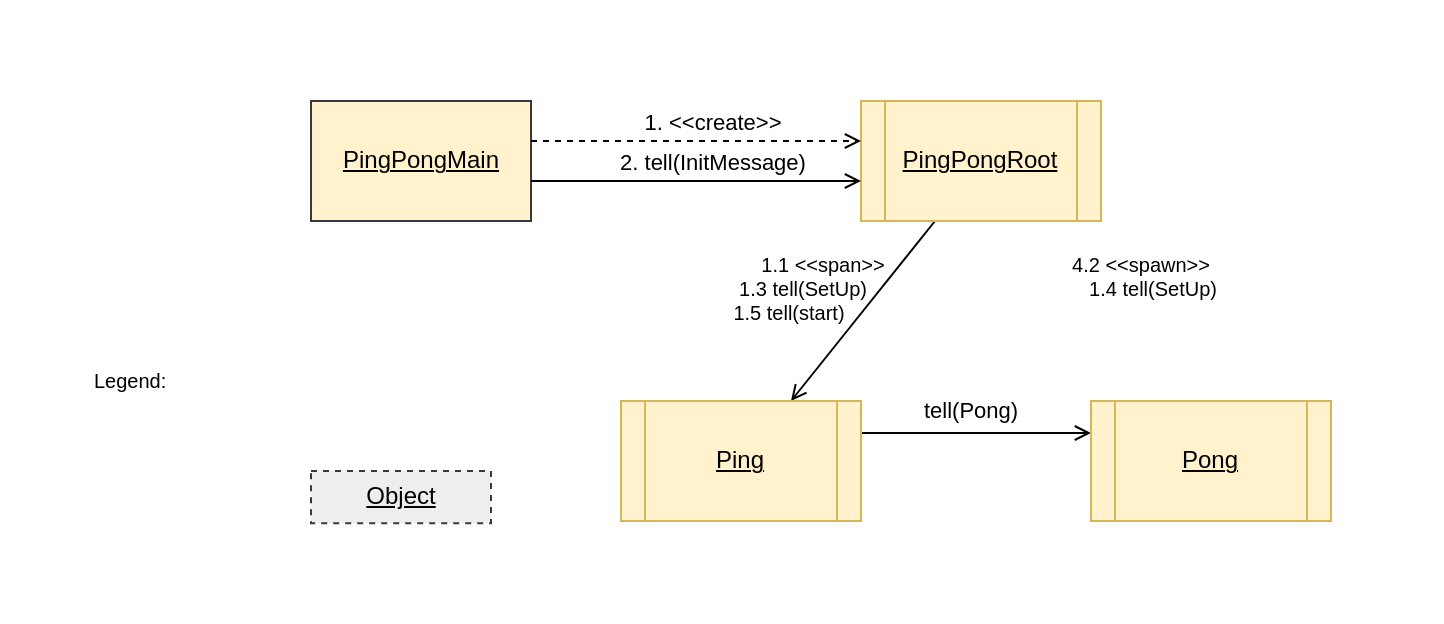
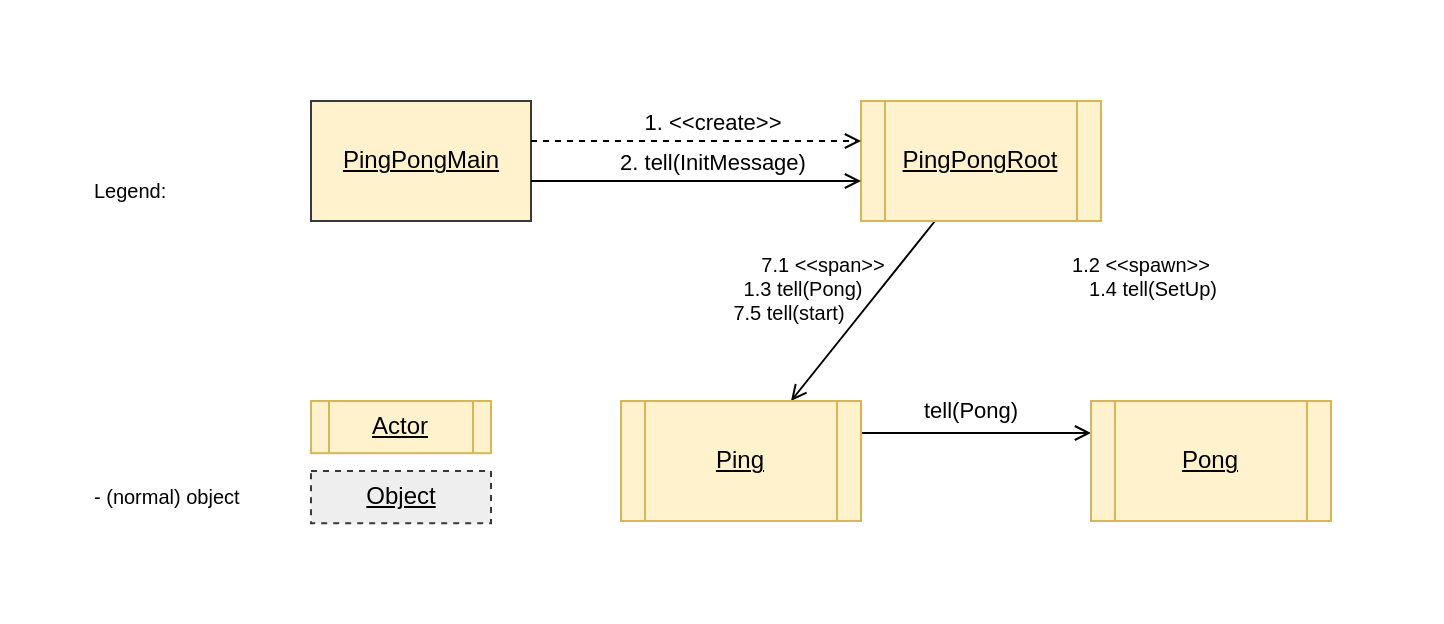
node "1.1 <<span>>": label "1.1 <<span>>" -> "7.1 <<span>>"
node "4.2 <<spawn>>": label "4.2 <<spawn>>" -> "1.2 <<spawn>>"
node "1.3 tell(SetUp)": label "1.3 tell(SetUp)" -> "1.3 tell(Pong)"
node "1.5 tell(start)": label "1.5 tell(start)" -> "7.5 tell(start)"
node "Legend:": moved (141, 381) -> (141, 191)
node "Actor": added
node "- (normal) object": added
